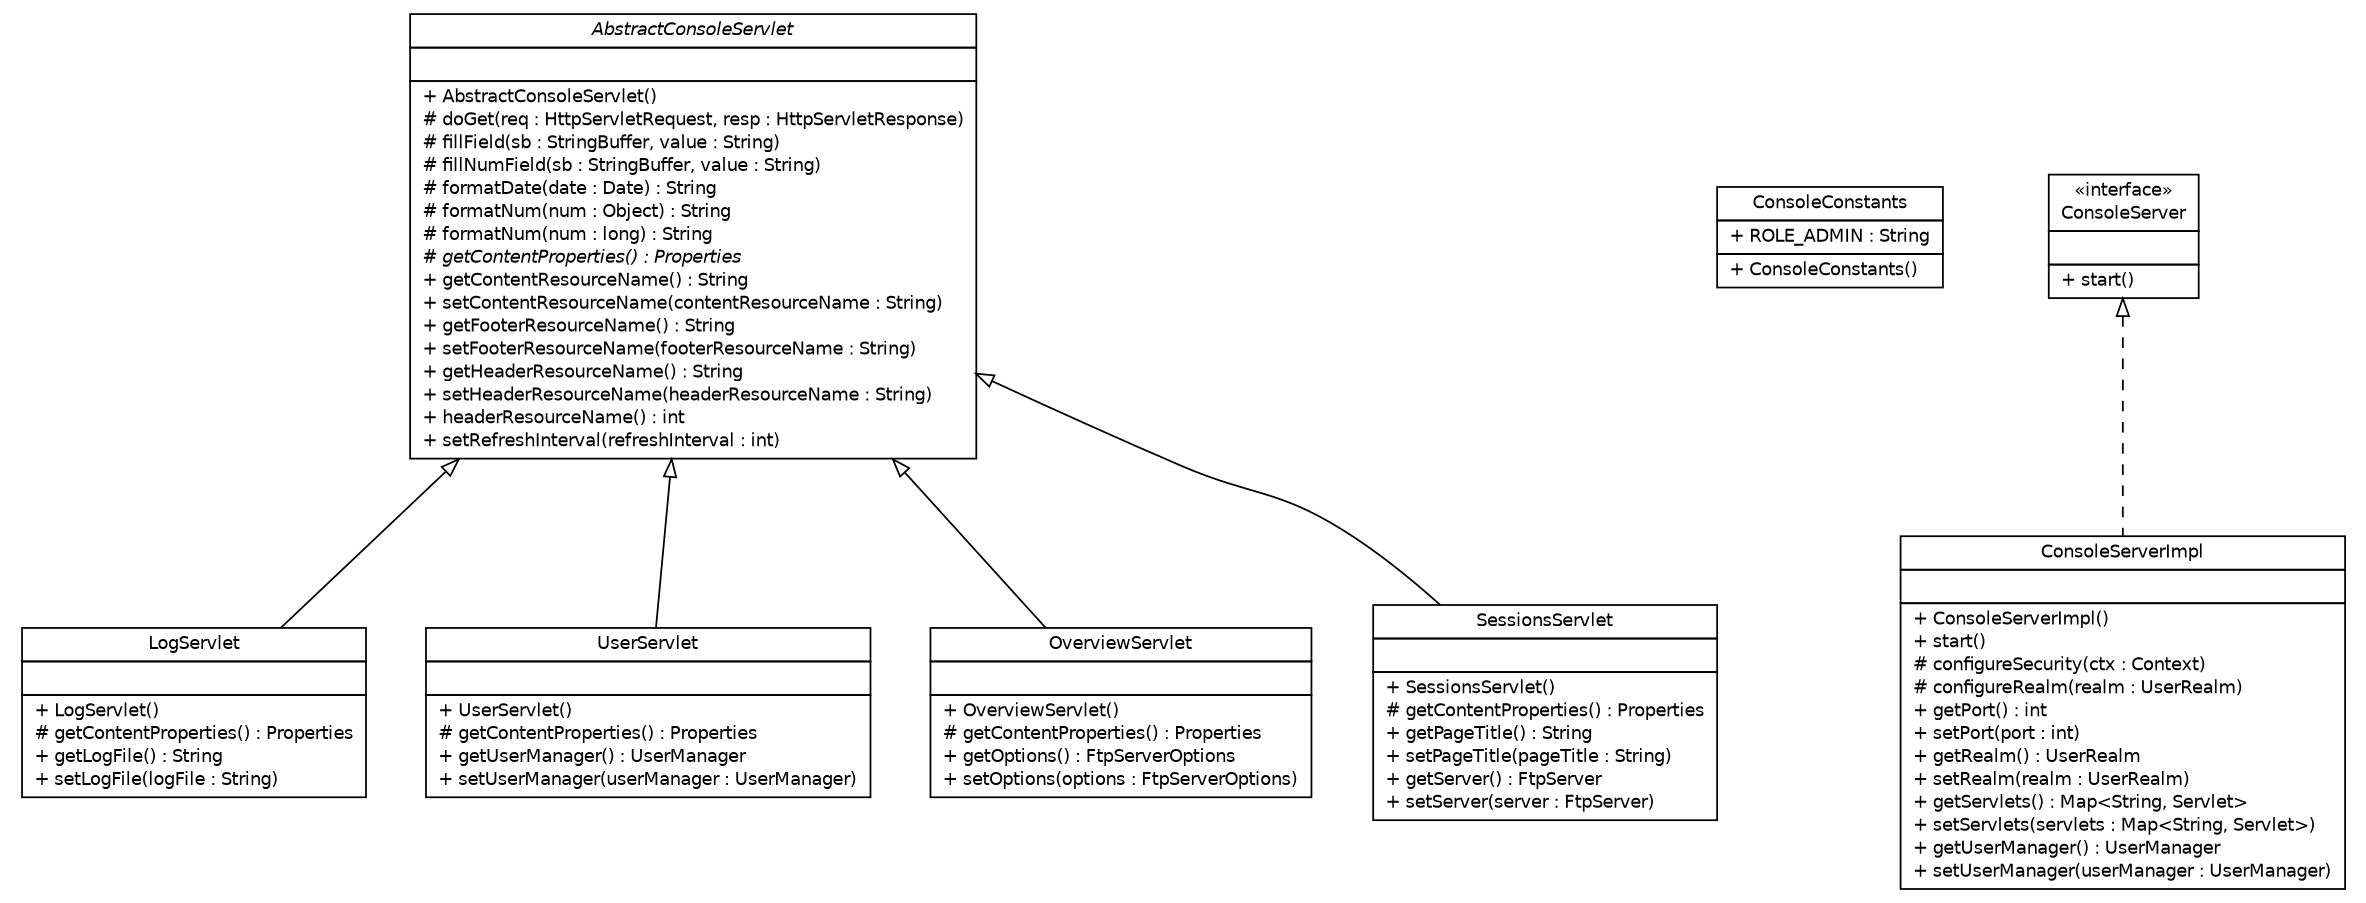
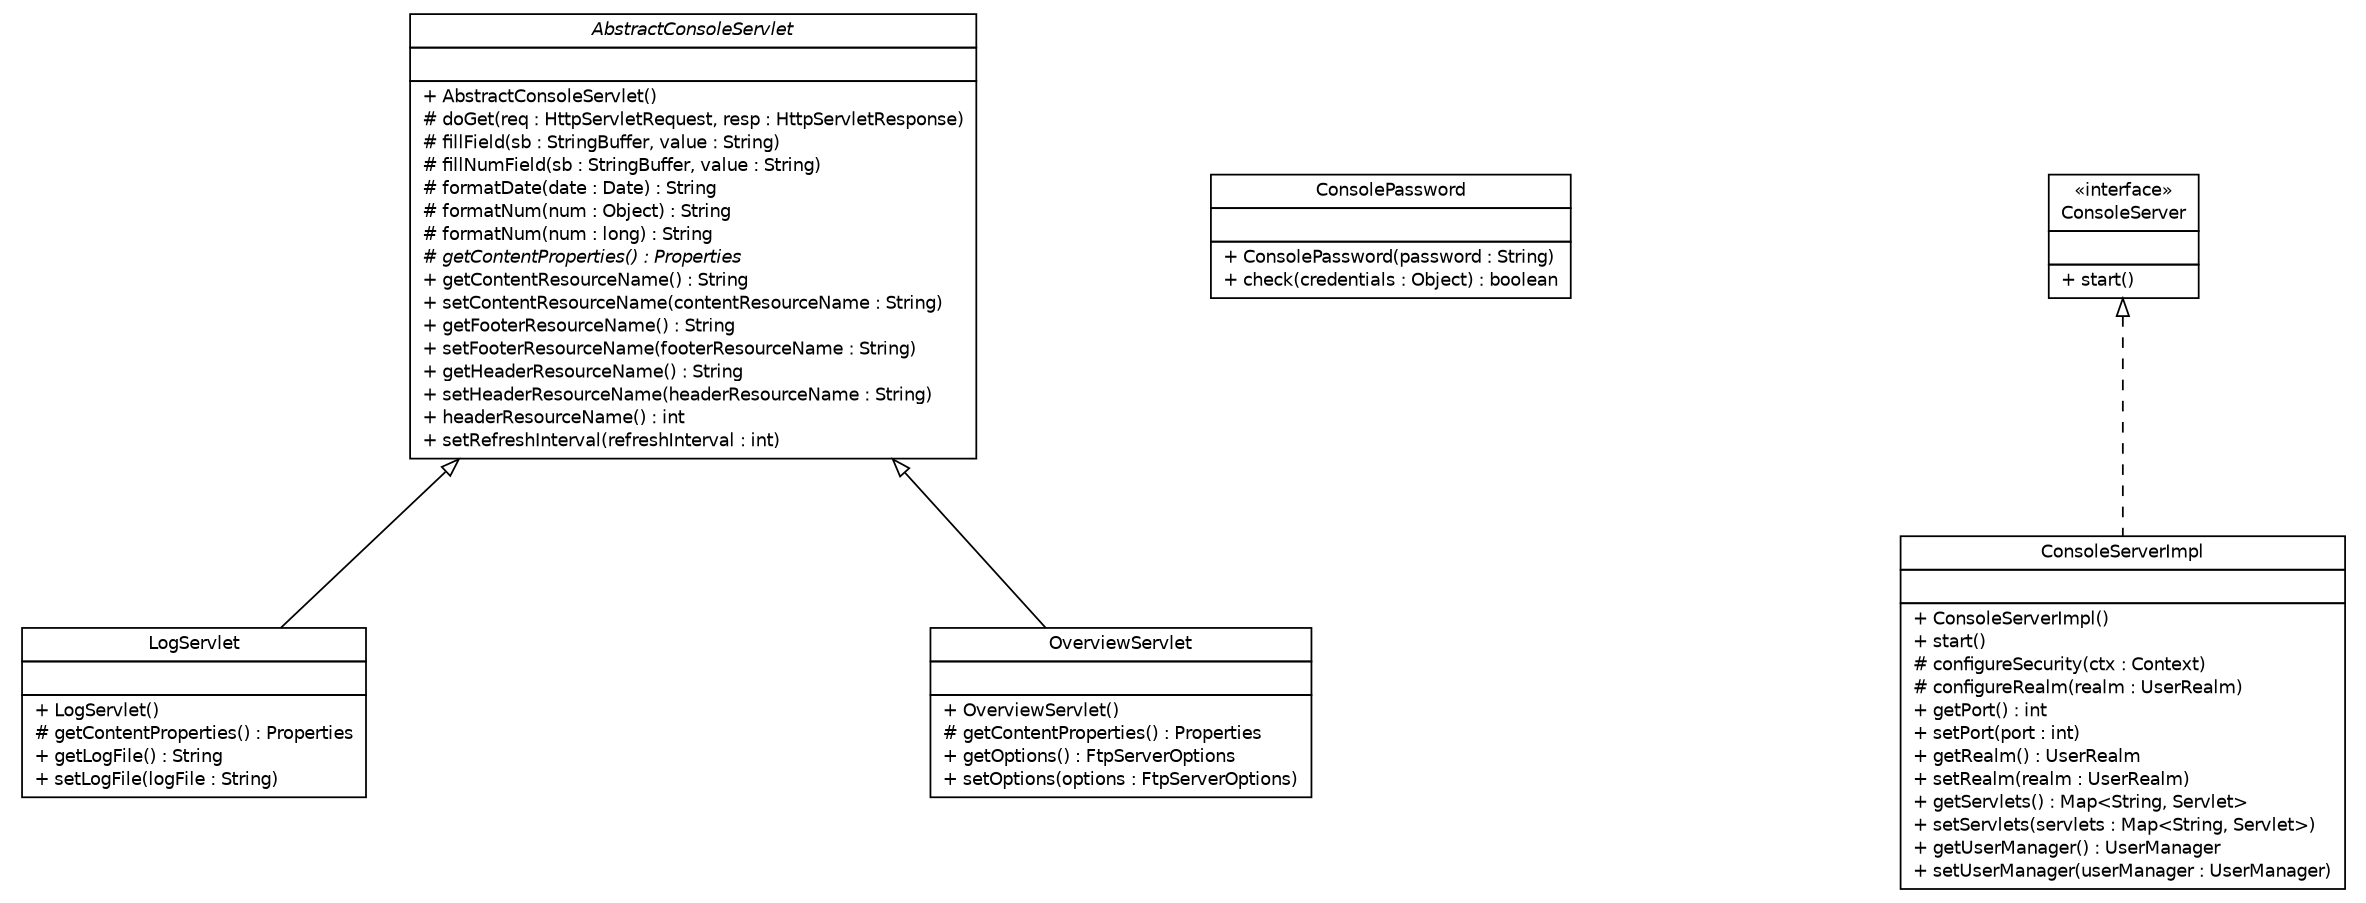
node "ConsolePassword": added
node "ConsoleConstants": removed
node "UserServlet": removed
node "SessionsServlet": removed
